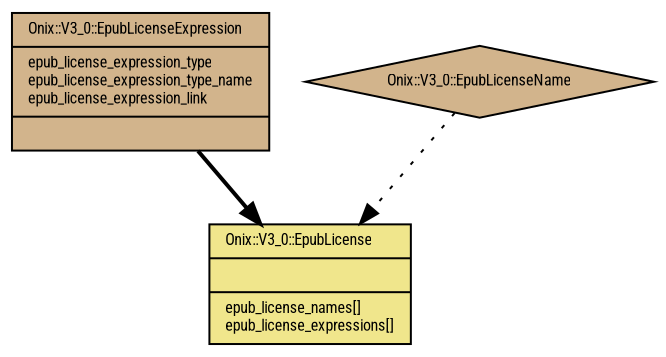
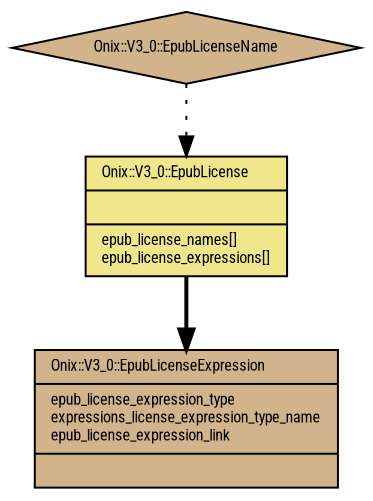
node "Onix::V3_0::EpubLicenseExpression": text "epub_license_expression_type_name" -> "expressions_license_expression_type_name"
edge "Onix::V3_0::EpubLicenseExpression" -> "Onix::V3_0::EpubLicense": reversed
